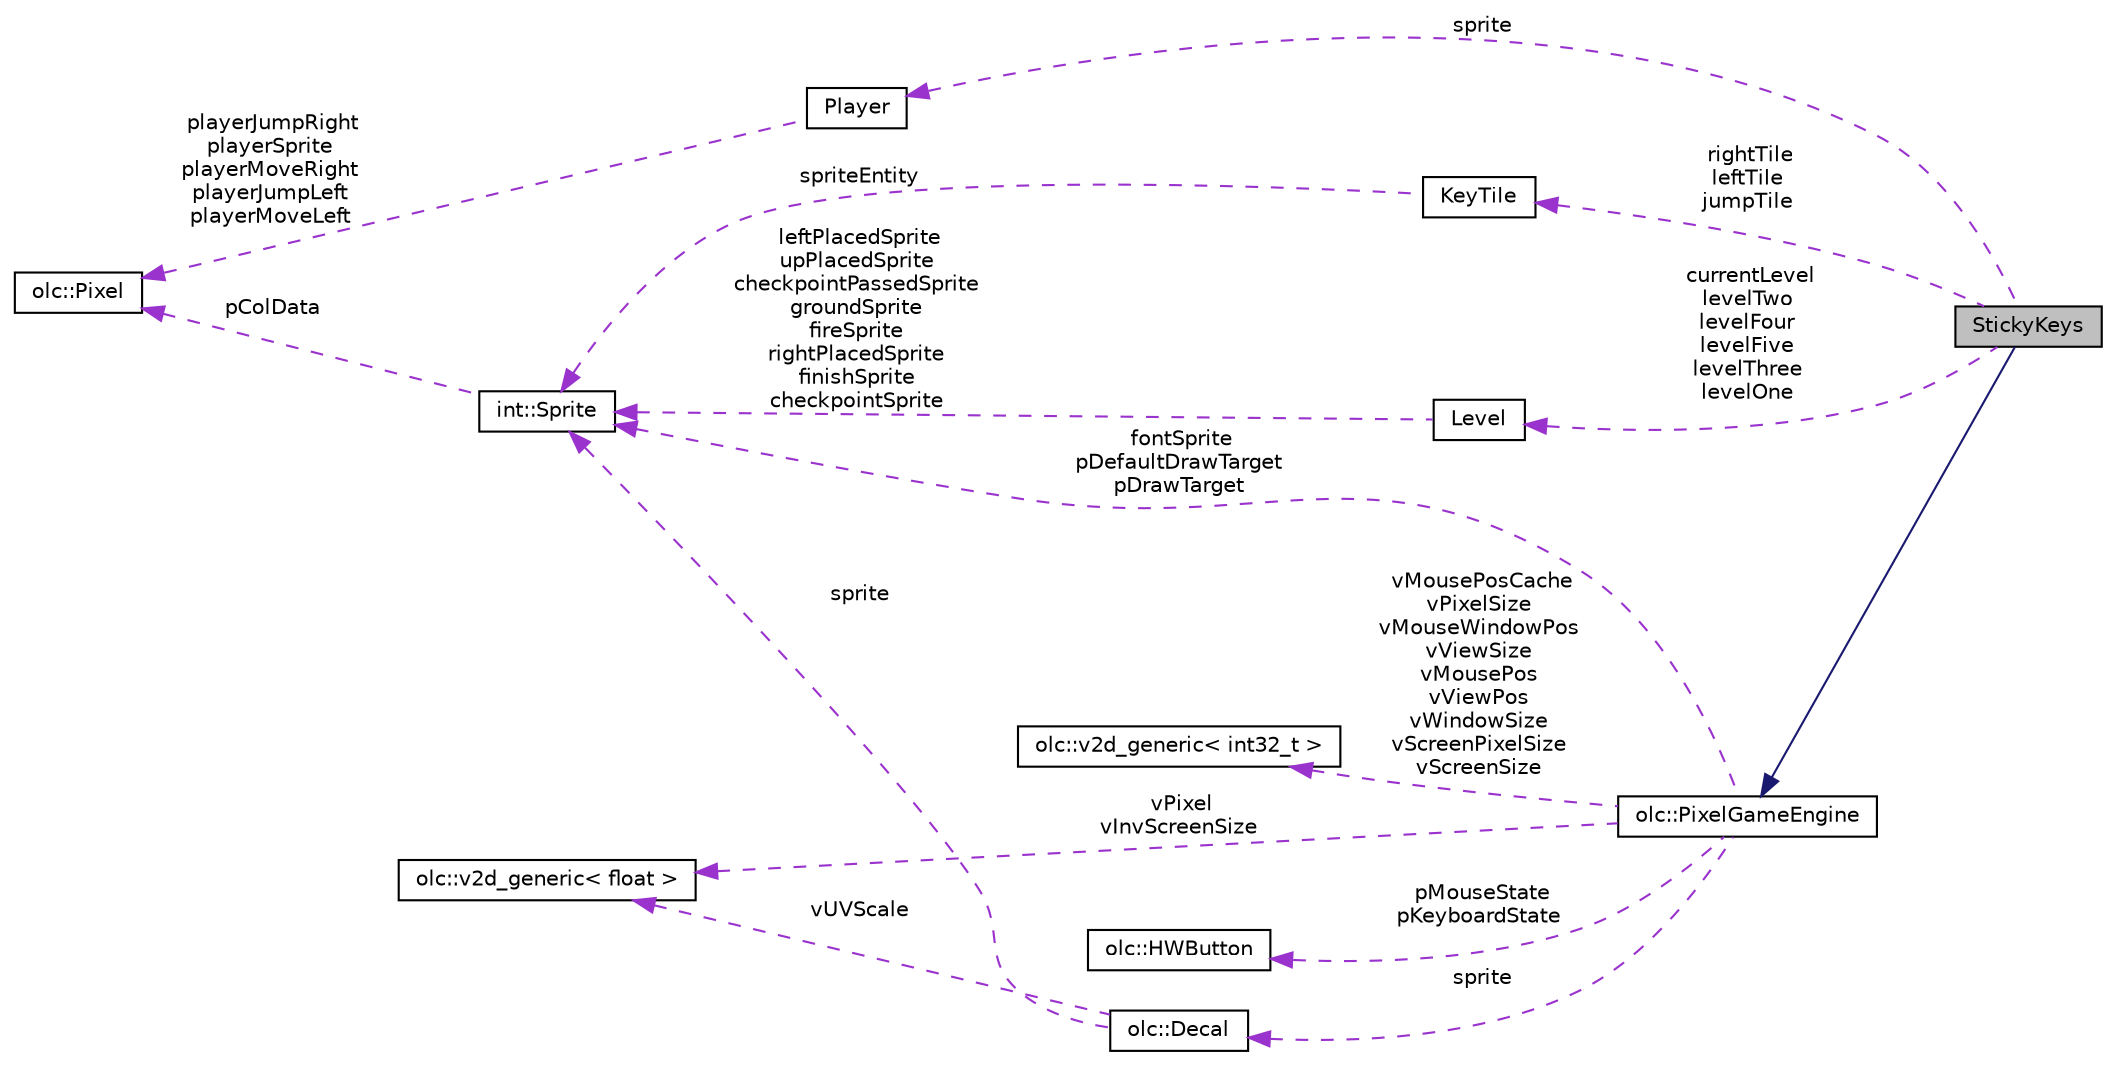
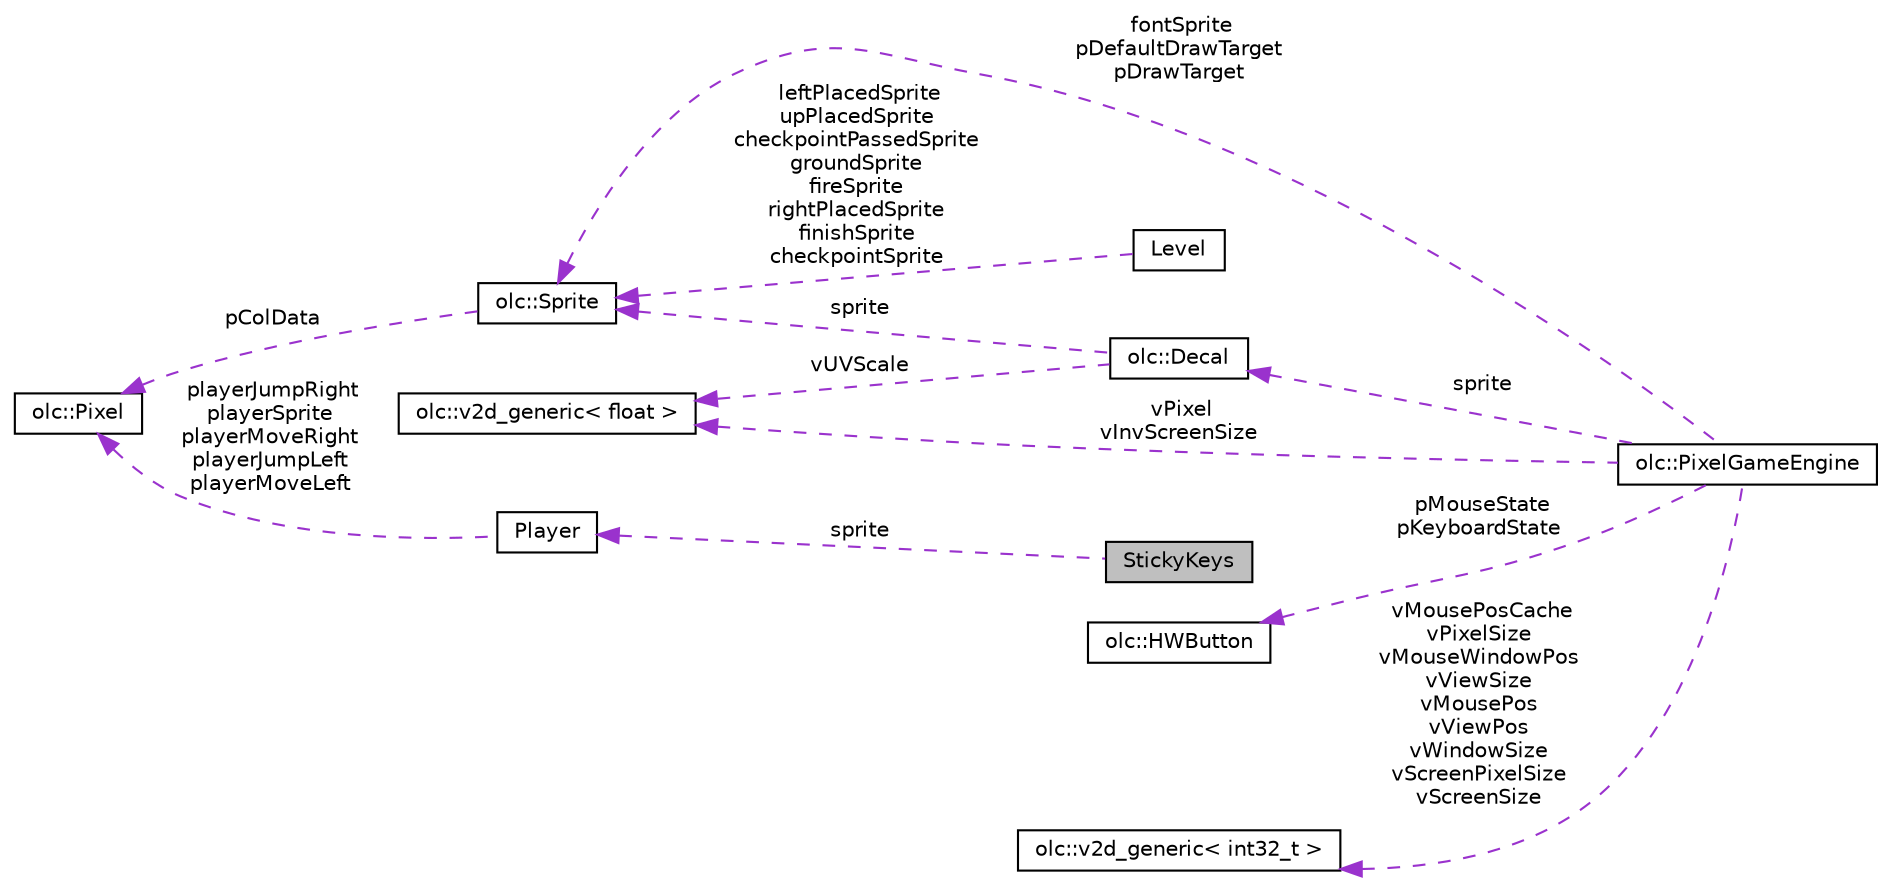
node "KeyTile": removed
node "int::Sprite": label "int::Sprite" -> "olc::Sprite"
edge "StickyKeys" -> "Level": removed, label "currentLevel levelTwo levelFour levelFive levelThree levelOne"
edge "StickyKeys" -> "olc::PixelGameEngine": removed
